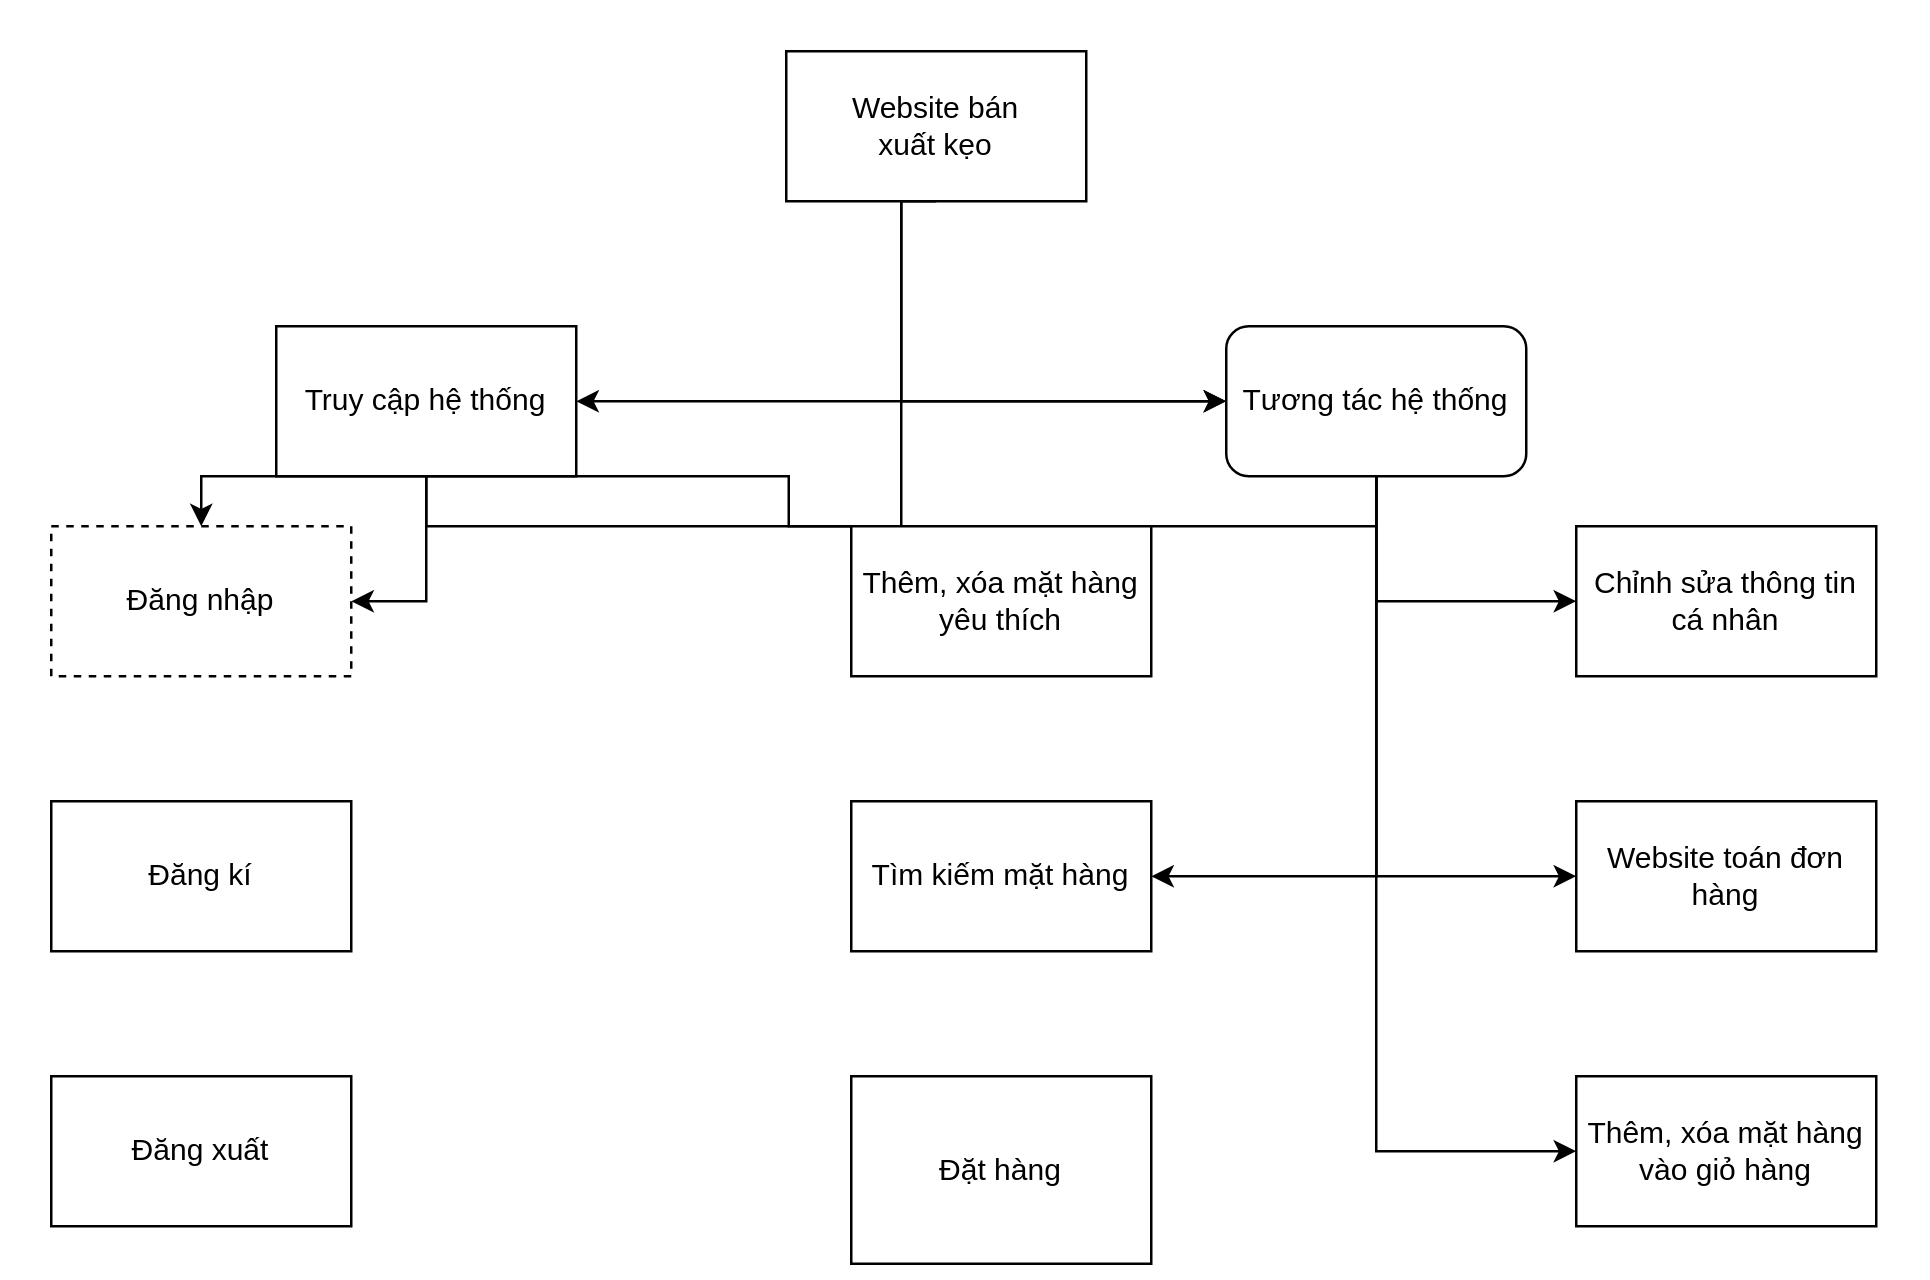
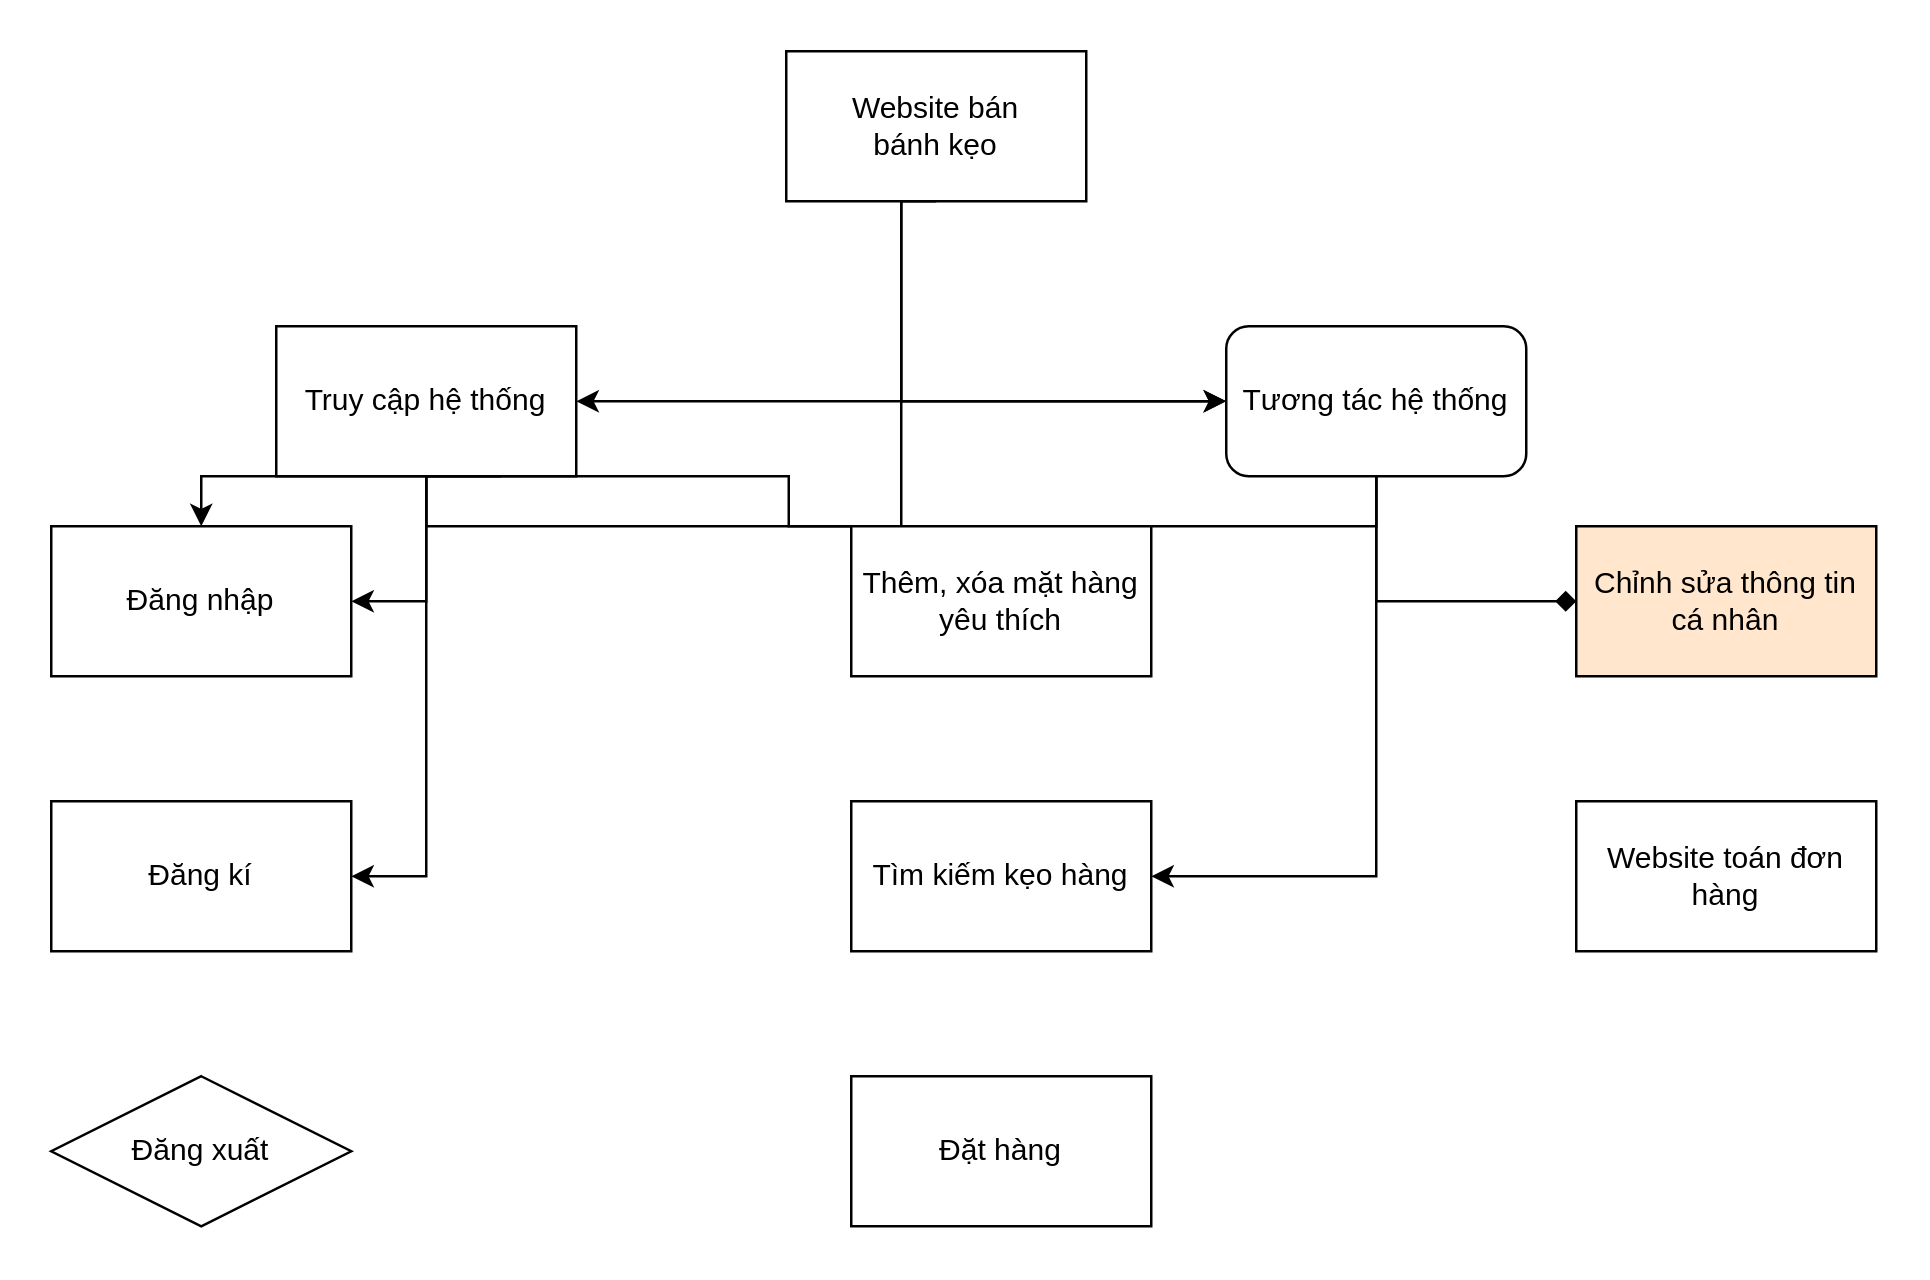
node "Website bán xuất kẹo": label "Website bán xuất kẹo" -> "Website bán bánh kẹo"
node "Đăng nhập": style dashed -> solid
edge "Tương tác hệ thống" -> "Chỉnh sửa thông tin cá nhân": arrowhead classic -> diamond
node "Chỉnh sửa thông tin cá nhân": fillcolor #ffffff -> #ffe6cc
edge "Truy cập hệ thống" -> "Đăng kí": added
node "Tìm kiếm mặt hàng": label "Tìm kiếm mặt hàng" -> "Tìm kiếm kẹo hàng"
edge "Tương tác hệ thống" -> "Website toán đơn hàng": removed
edge "Tương tác hệ thống" -> "Thêm, xóa mặt hàng vào giỏ hàng": removed
node "Đăng xuất": shape rectangle -> diamond
node "Thêm, xóa mặt hàng vào giỏ hàng": removed
node "Đặt hàng": size 300x188 -> 300x150
